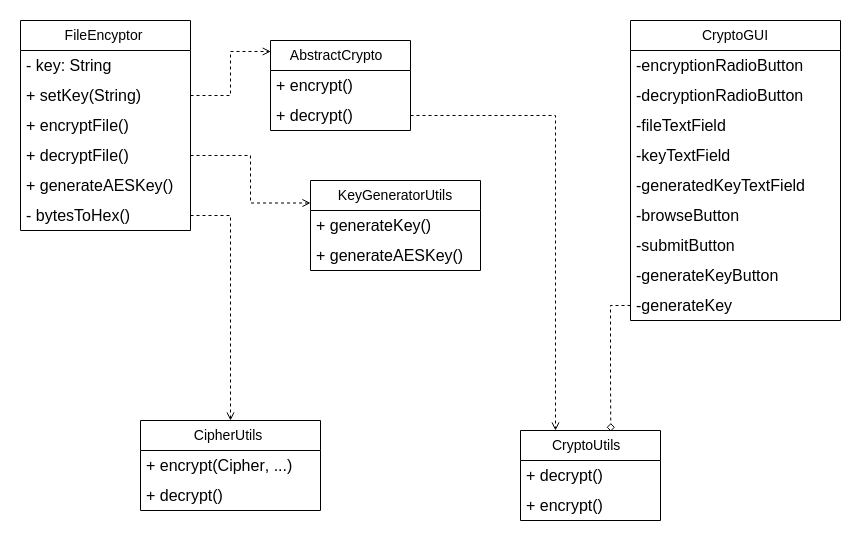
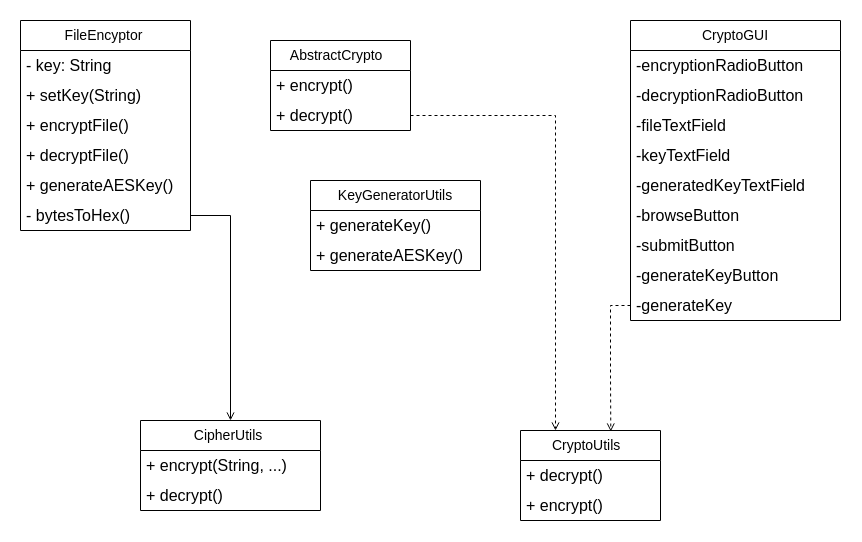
edge "+ setKey(String)" -> "AbstractCrypto": removed
edge "+ decryptFile()" -> "KeyGeneratorUtils": removed
edge "- bytesToHex()" -> "CipherUtils": style dashed -> solid
edge "-generateKey" -> "CryptoUtils": arrowhead diamond -> open
node "+ encrypt(Cipher, ...)": label "+ encrypt(Cipher, ...)" -> "+ encrypt(String, ...)"
